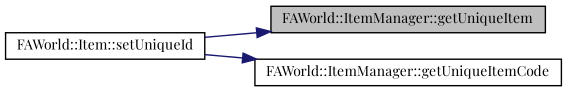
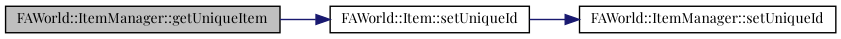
edge "FAWorld::Item::setUniqueId" -> "FAWorld::ItemManager::getUniqueItem": reversed
node "FAWorld::ItemManager::getUniqueItemCode": label "FAWorld::ItemManager::getUniqueItemCode" -> "FAWorld::ItemManager::setUniqueId"
